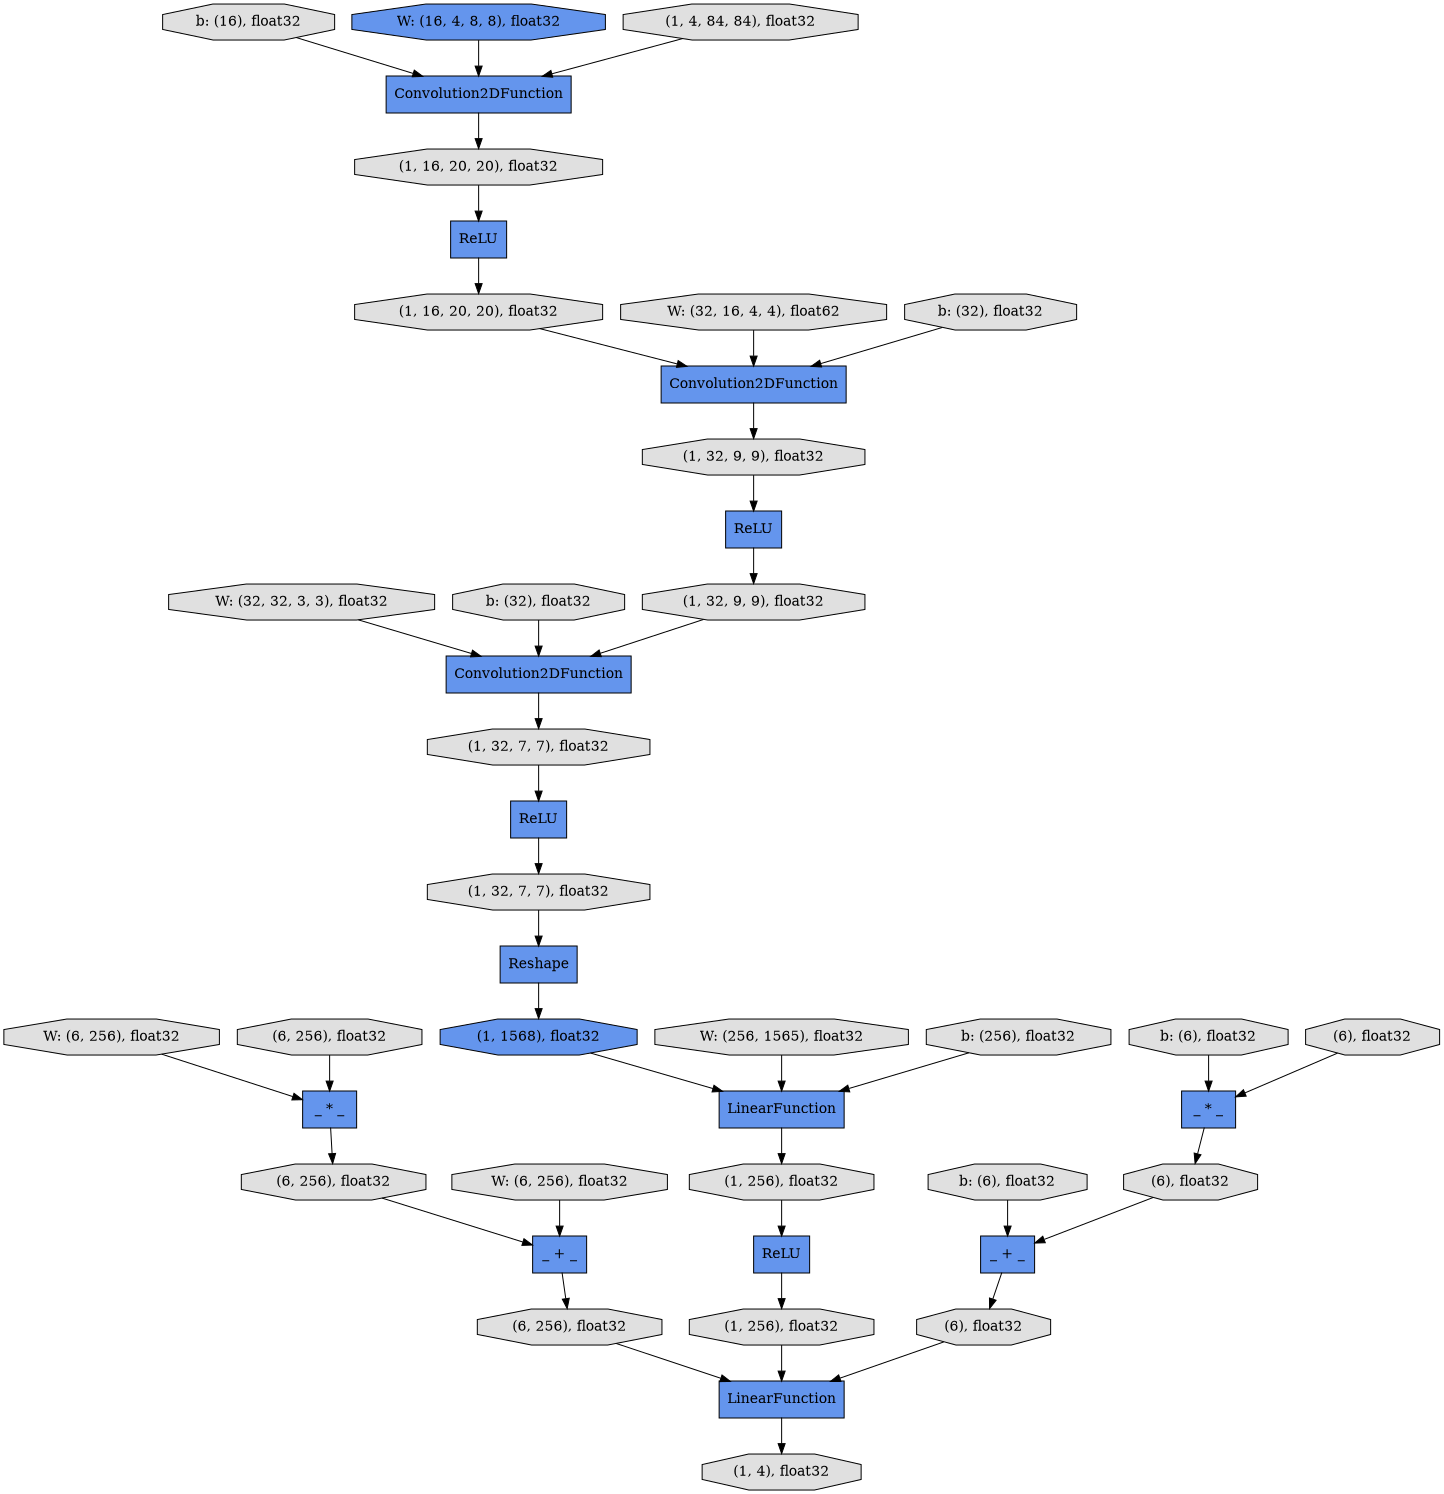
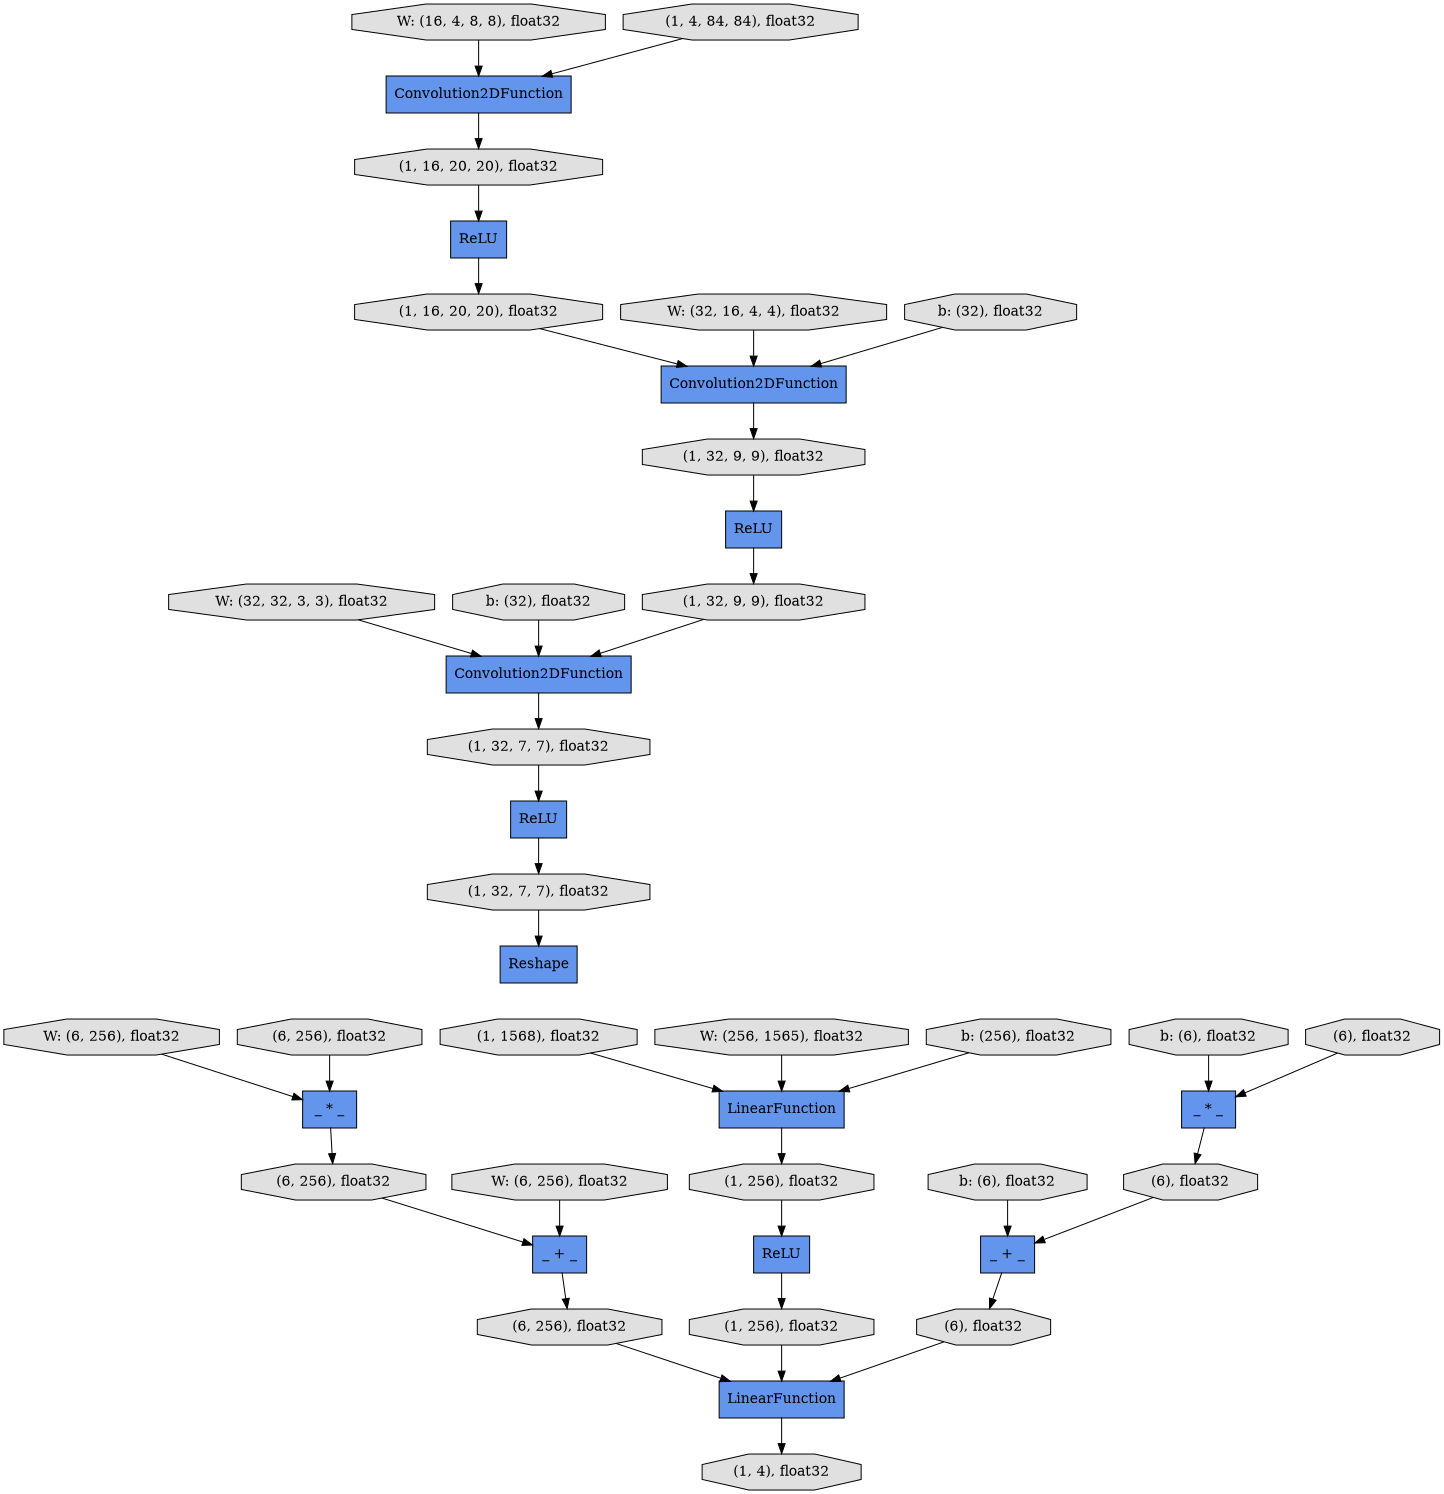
node "b: (16), float32": removed
node "W: (16, 4, 8, 8), float32": fillcolor #6495ed -> #e0e0e0
node "W: (32, 16, 4, 4), float62": label "W: (32, 16, 4, 4), float62" -> "W: (32, 16, 4, 4), float32"
edge "Reshape" -> "(1, 1568), float32": removed
node "(1, 1568), float32": fillcolor #6495ed -> #e0e0e0
